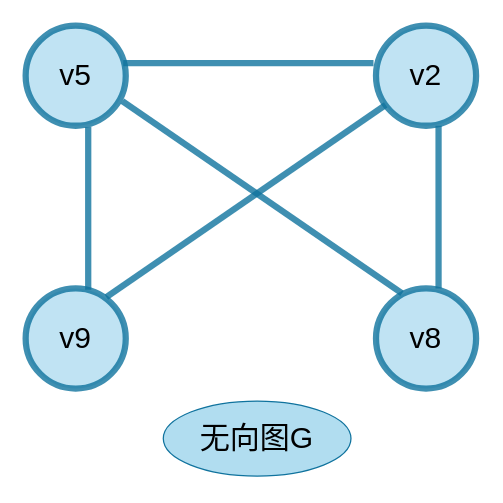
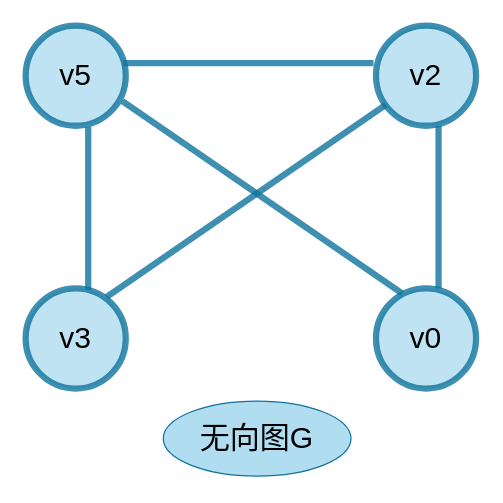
node "v9": label "v9" -> "v3"
node "v8": label "v8" -> "v0"
